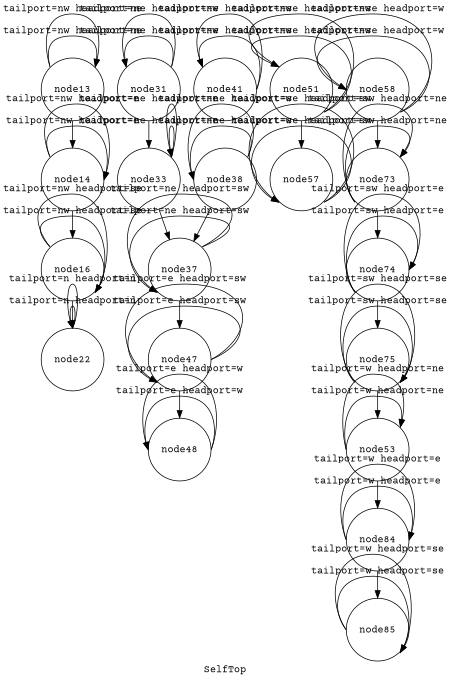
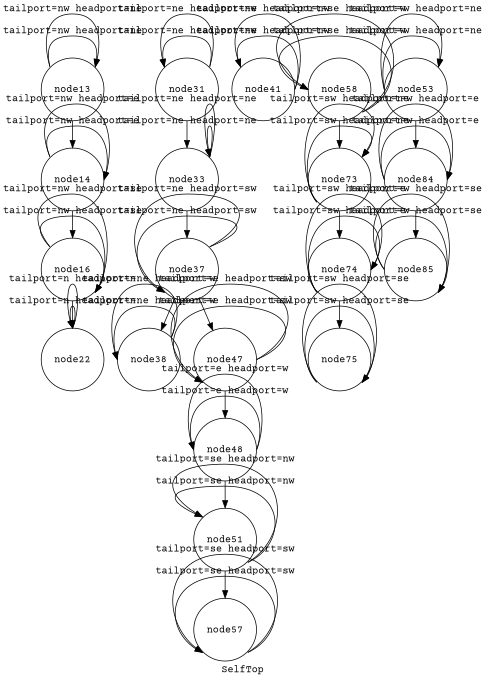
edge "node38" -> "node37": reversed
edge "node75" -> "node53": removed
edge "node48" -> "node51": added
